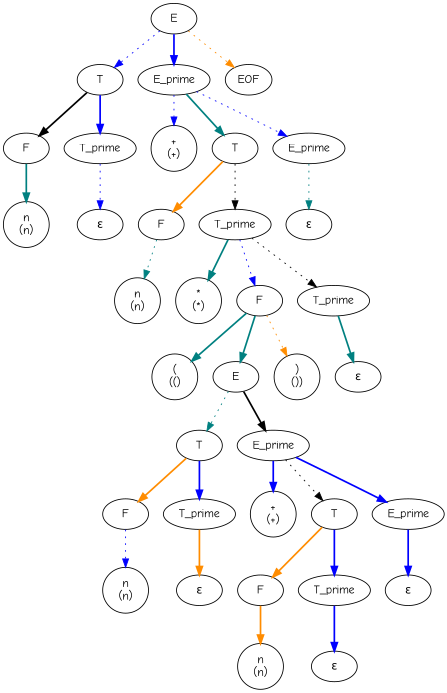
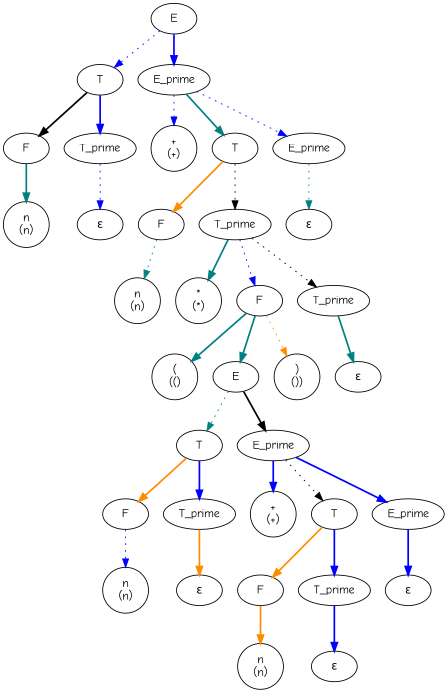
node "EOF": removed
